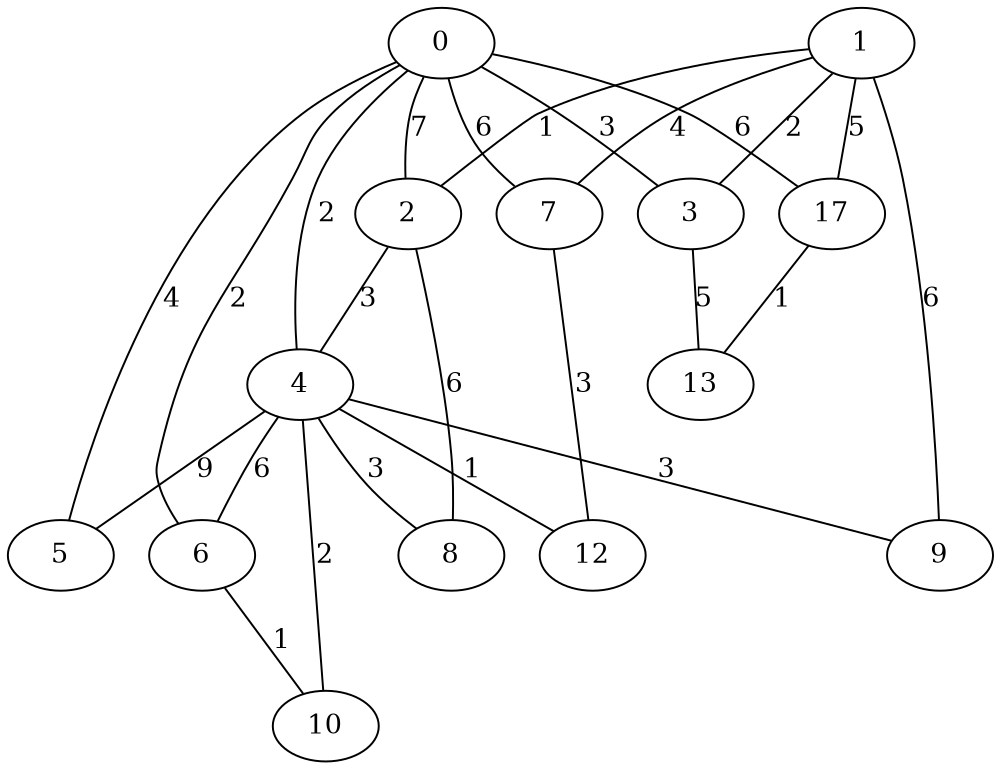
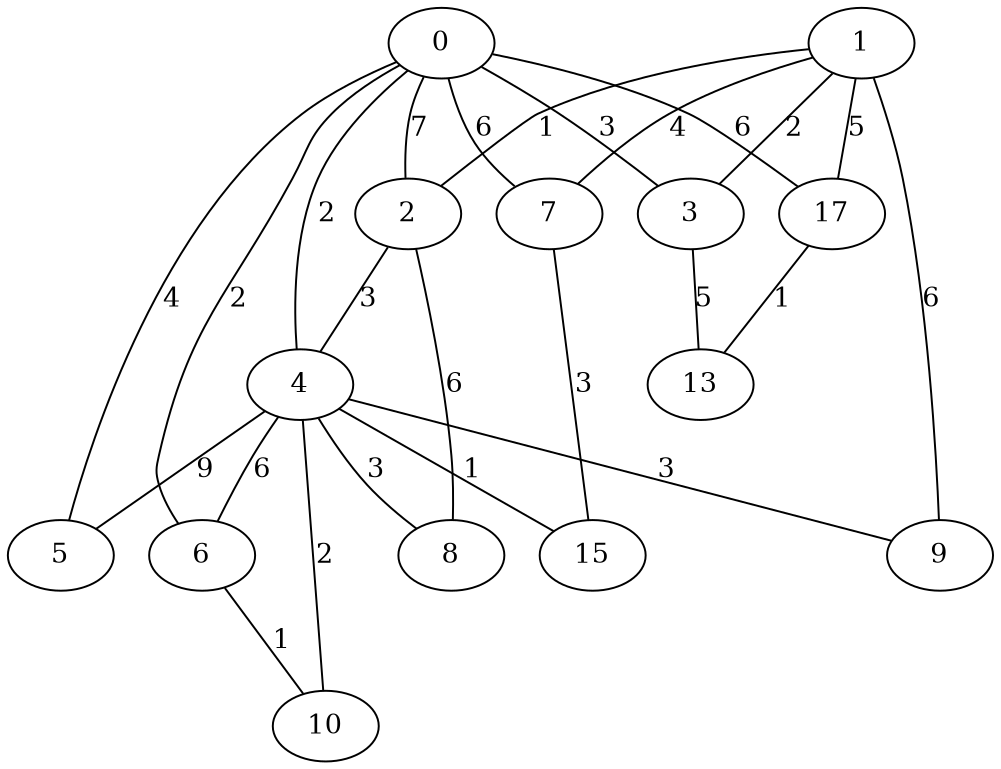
node "12": label "12" -> "15"
